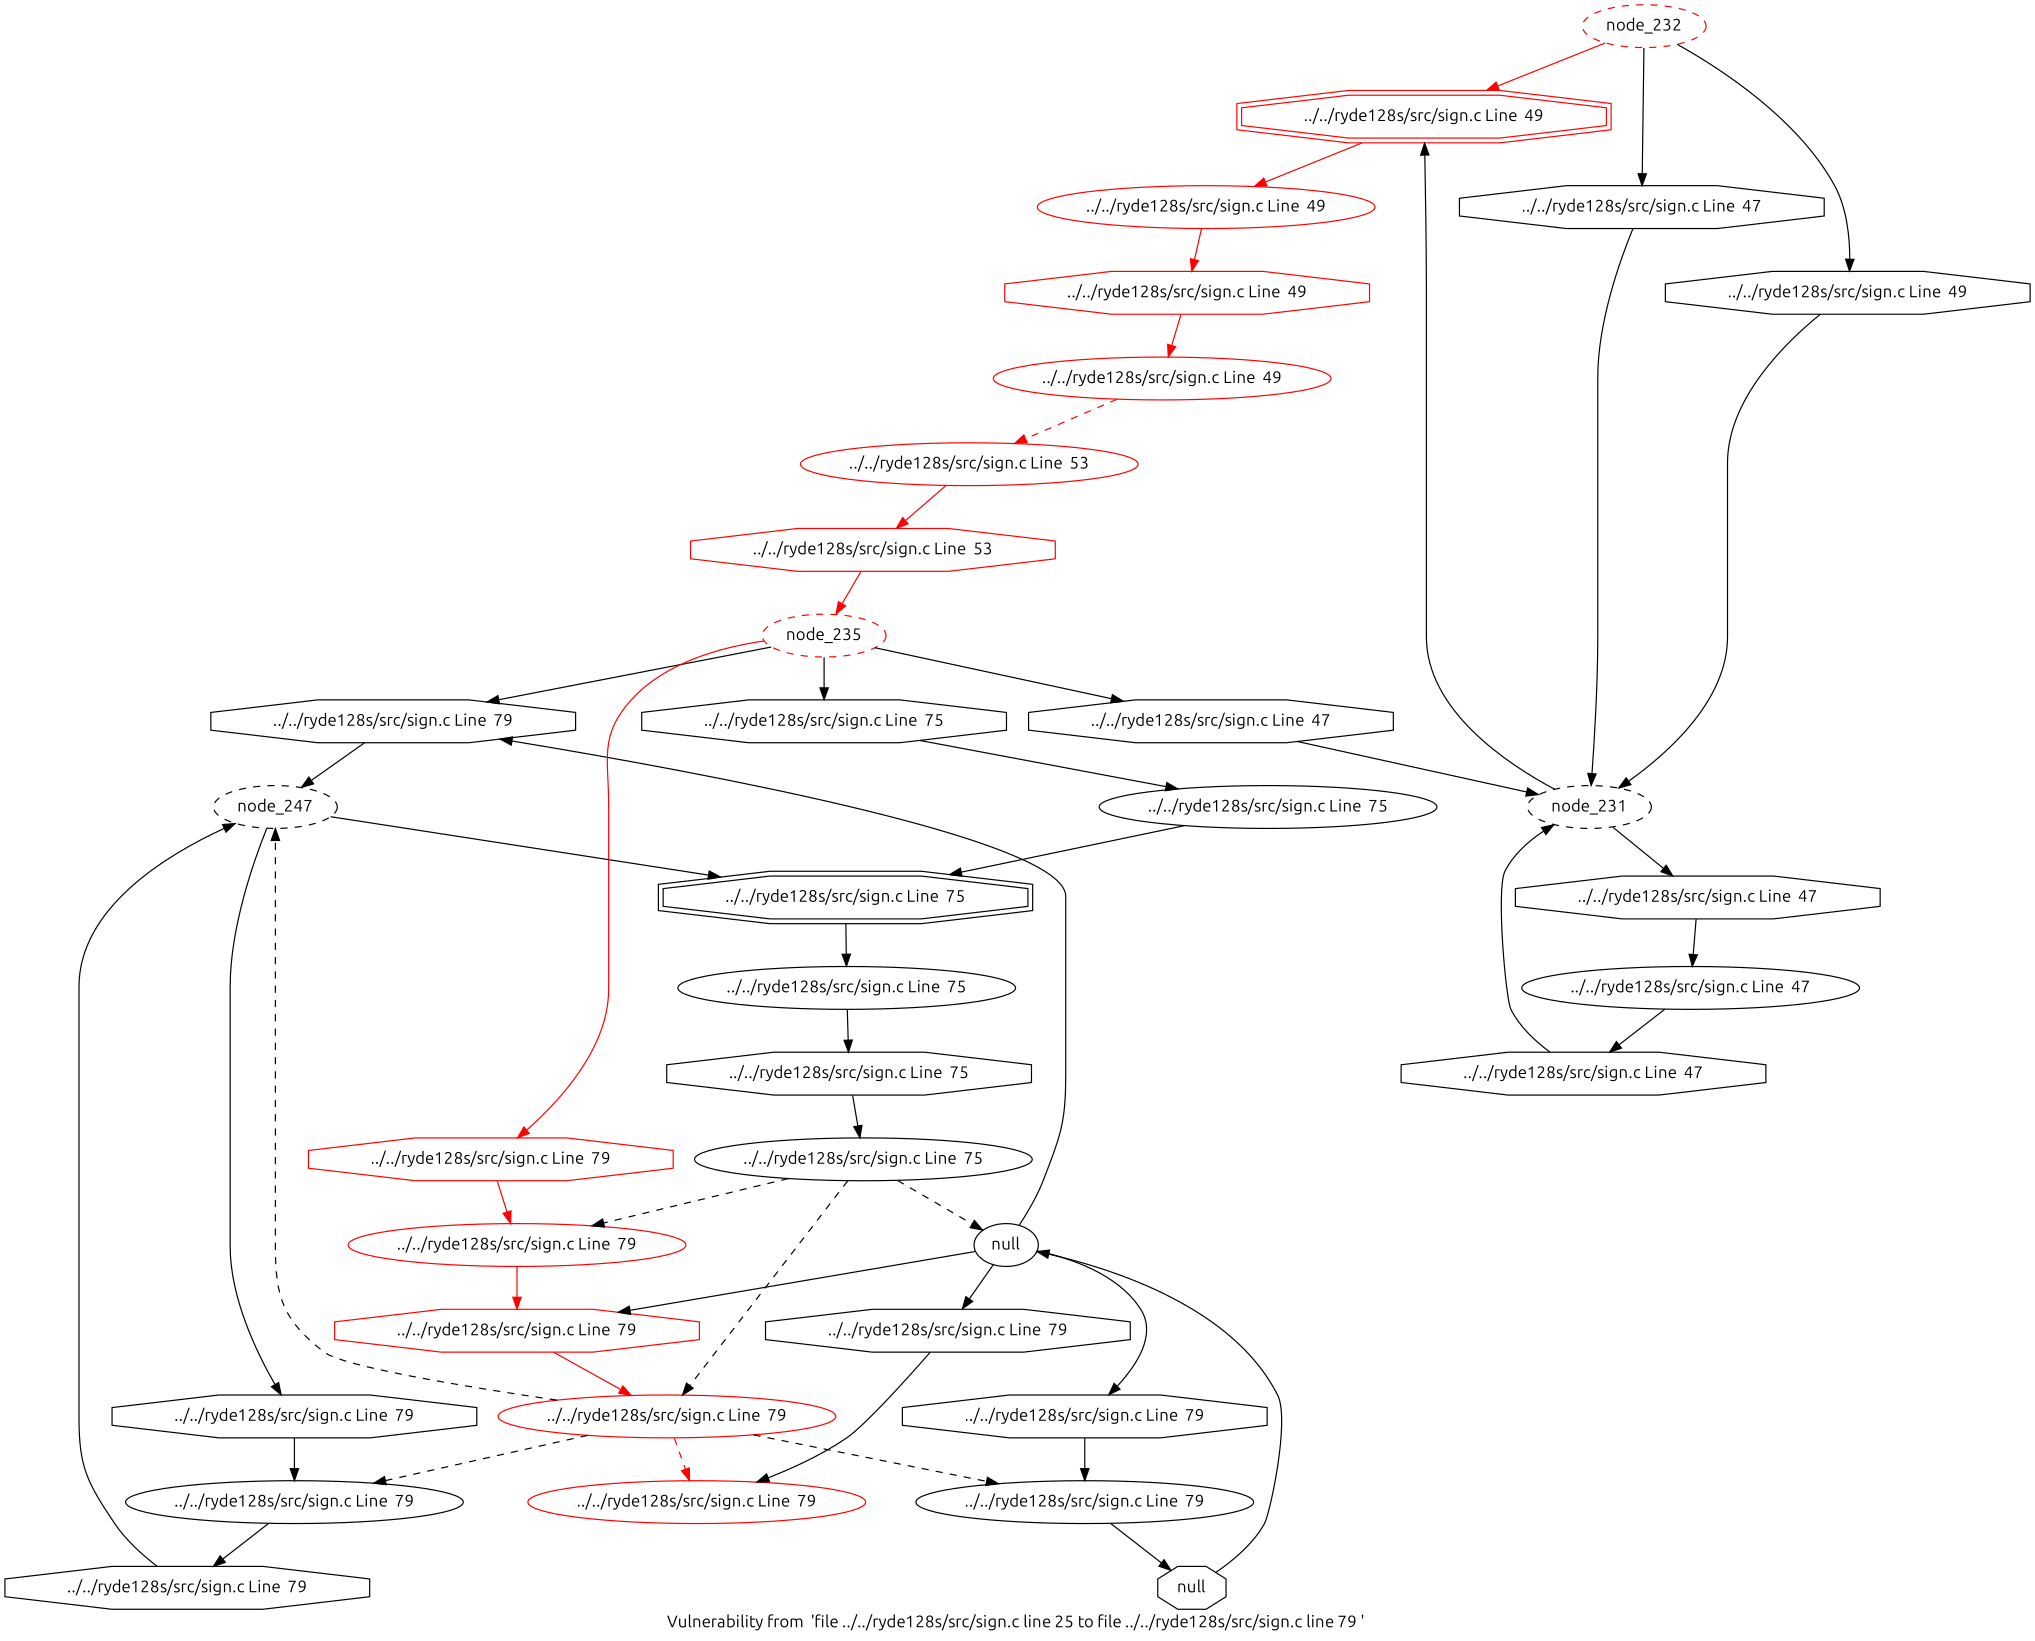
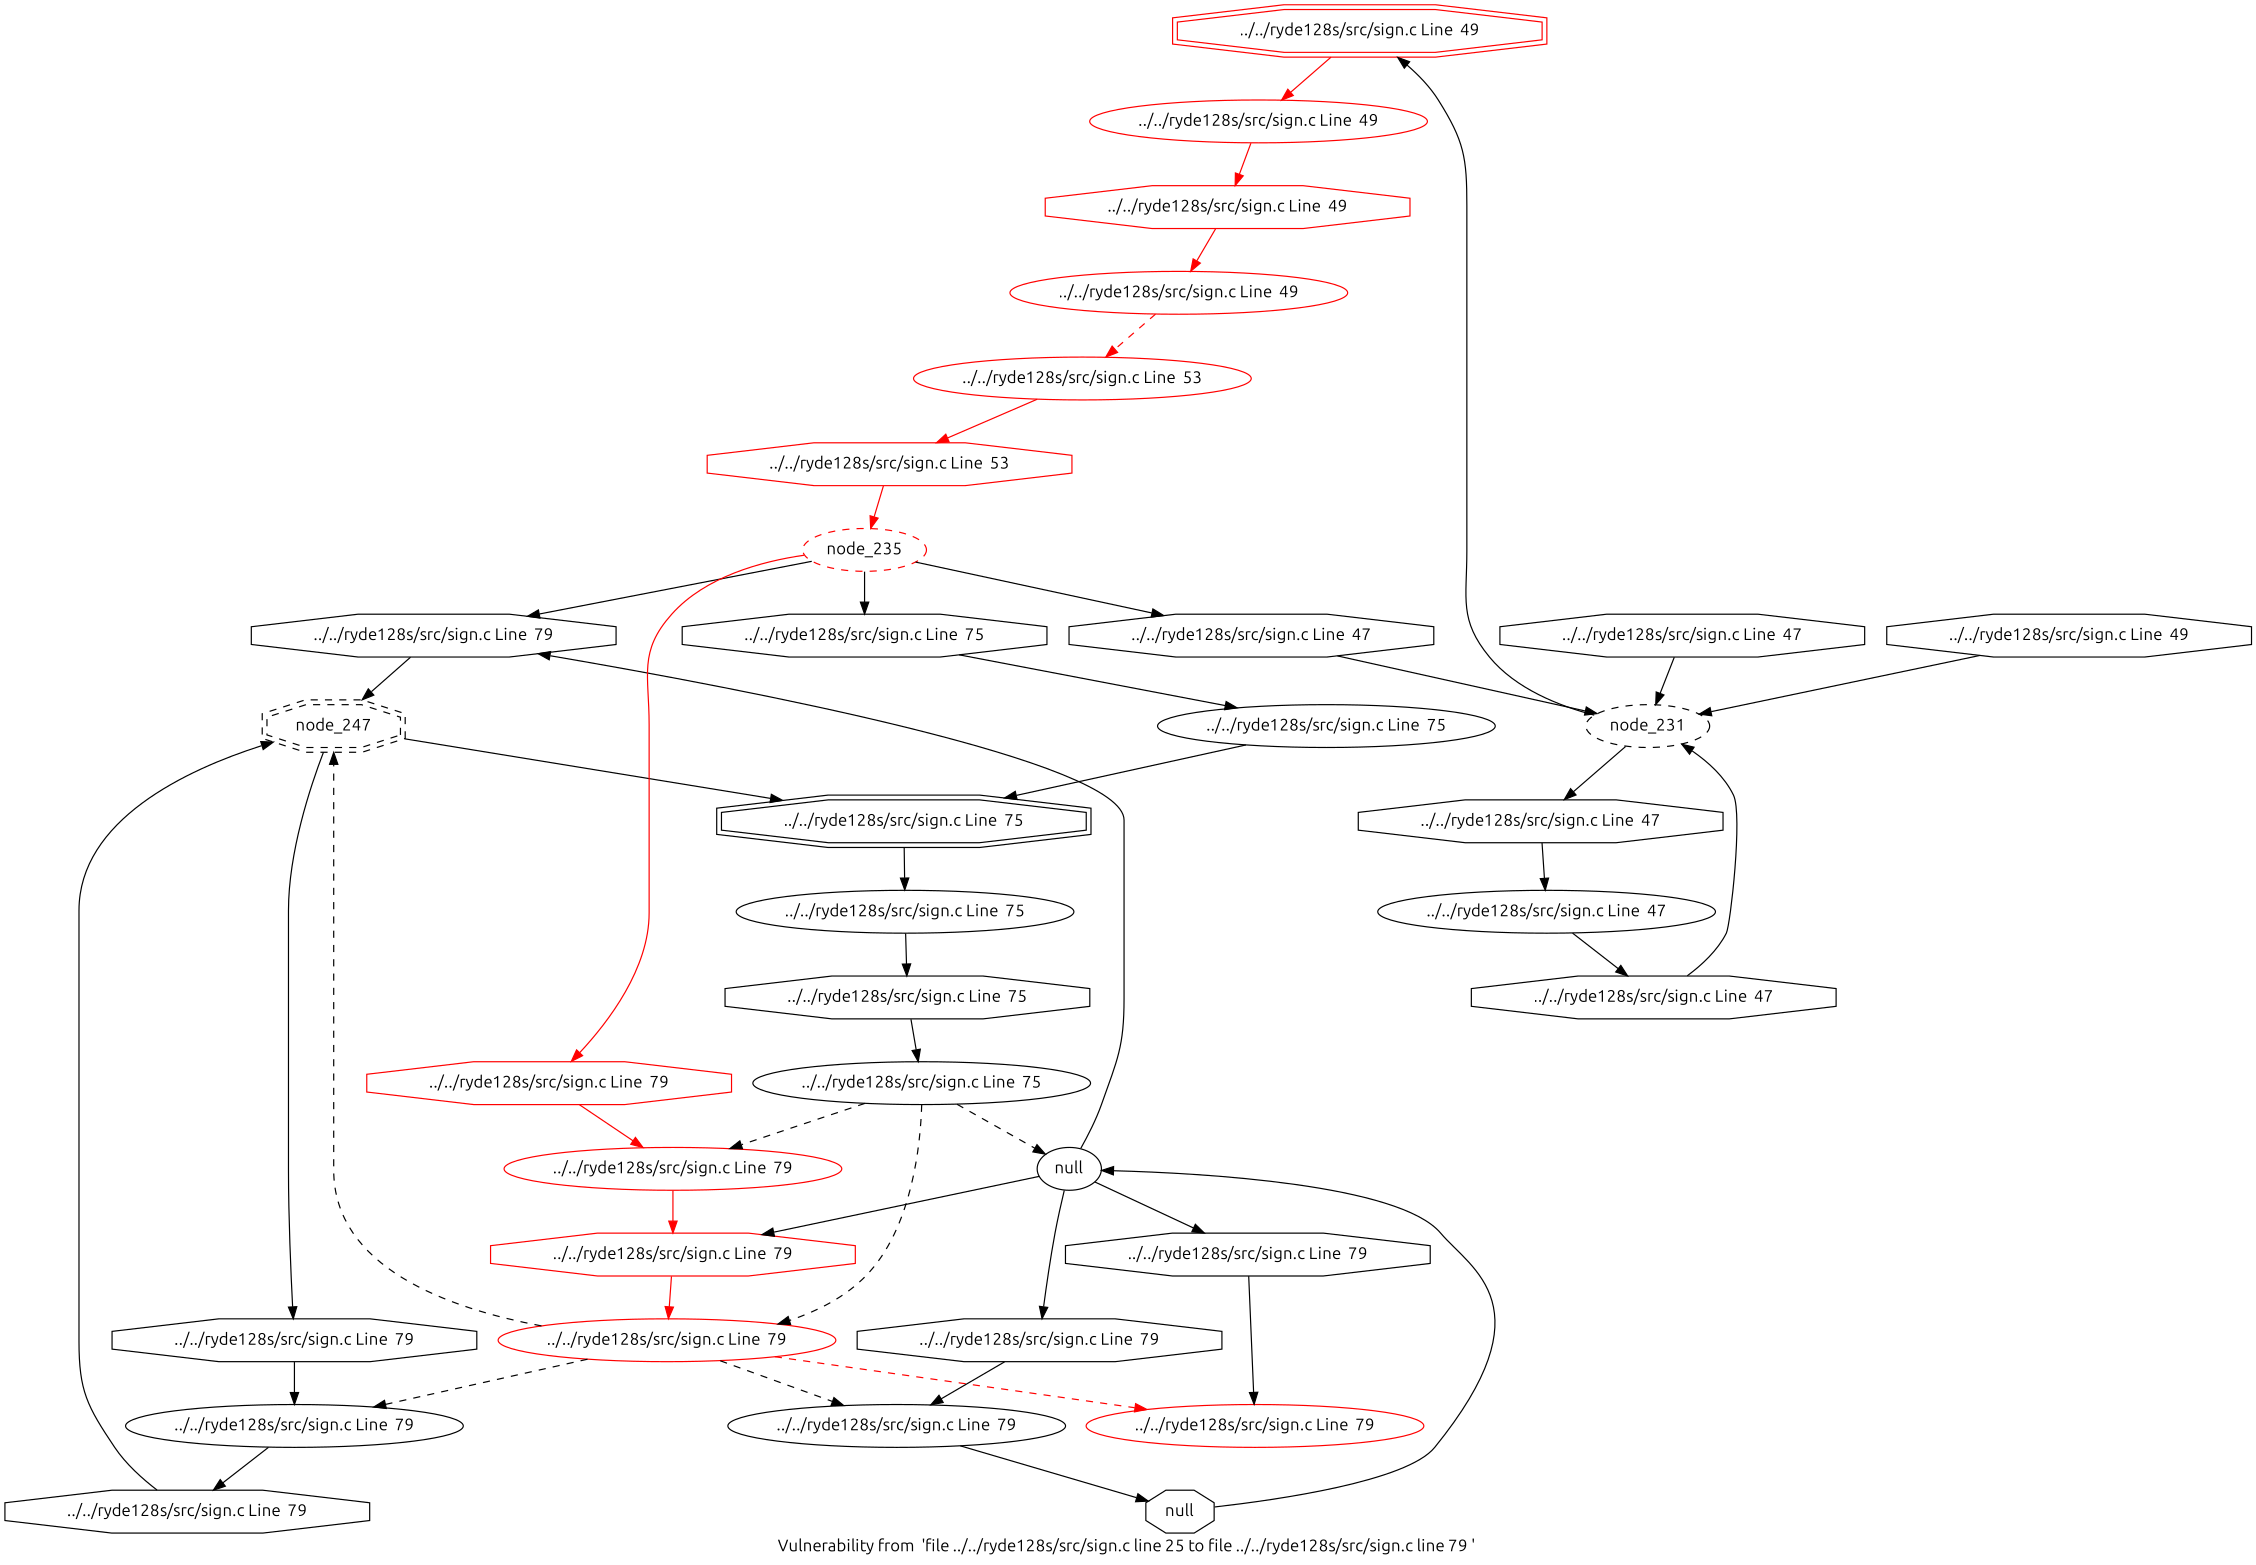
node "node_232": removed
node "node_247": shape ellipse -> doubleoctagon
